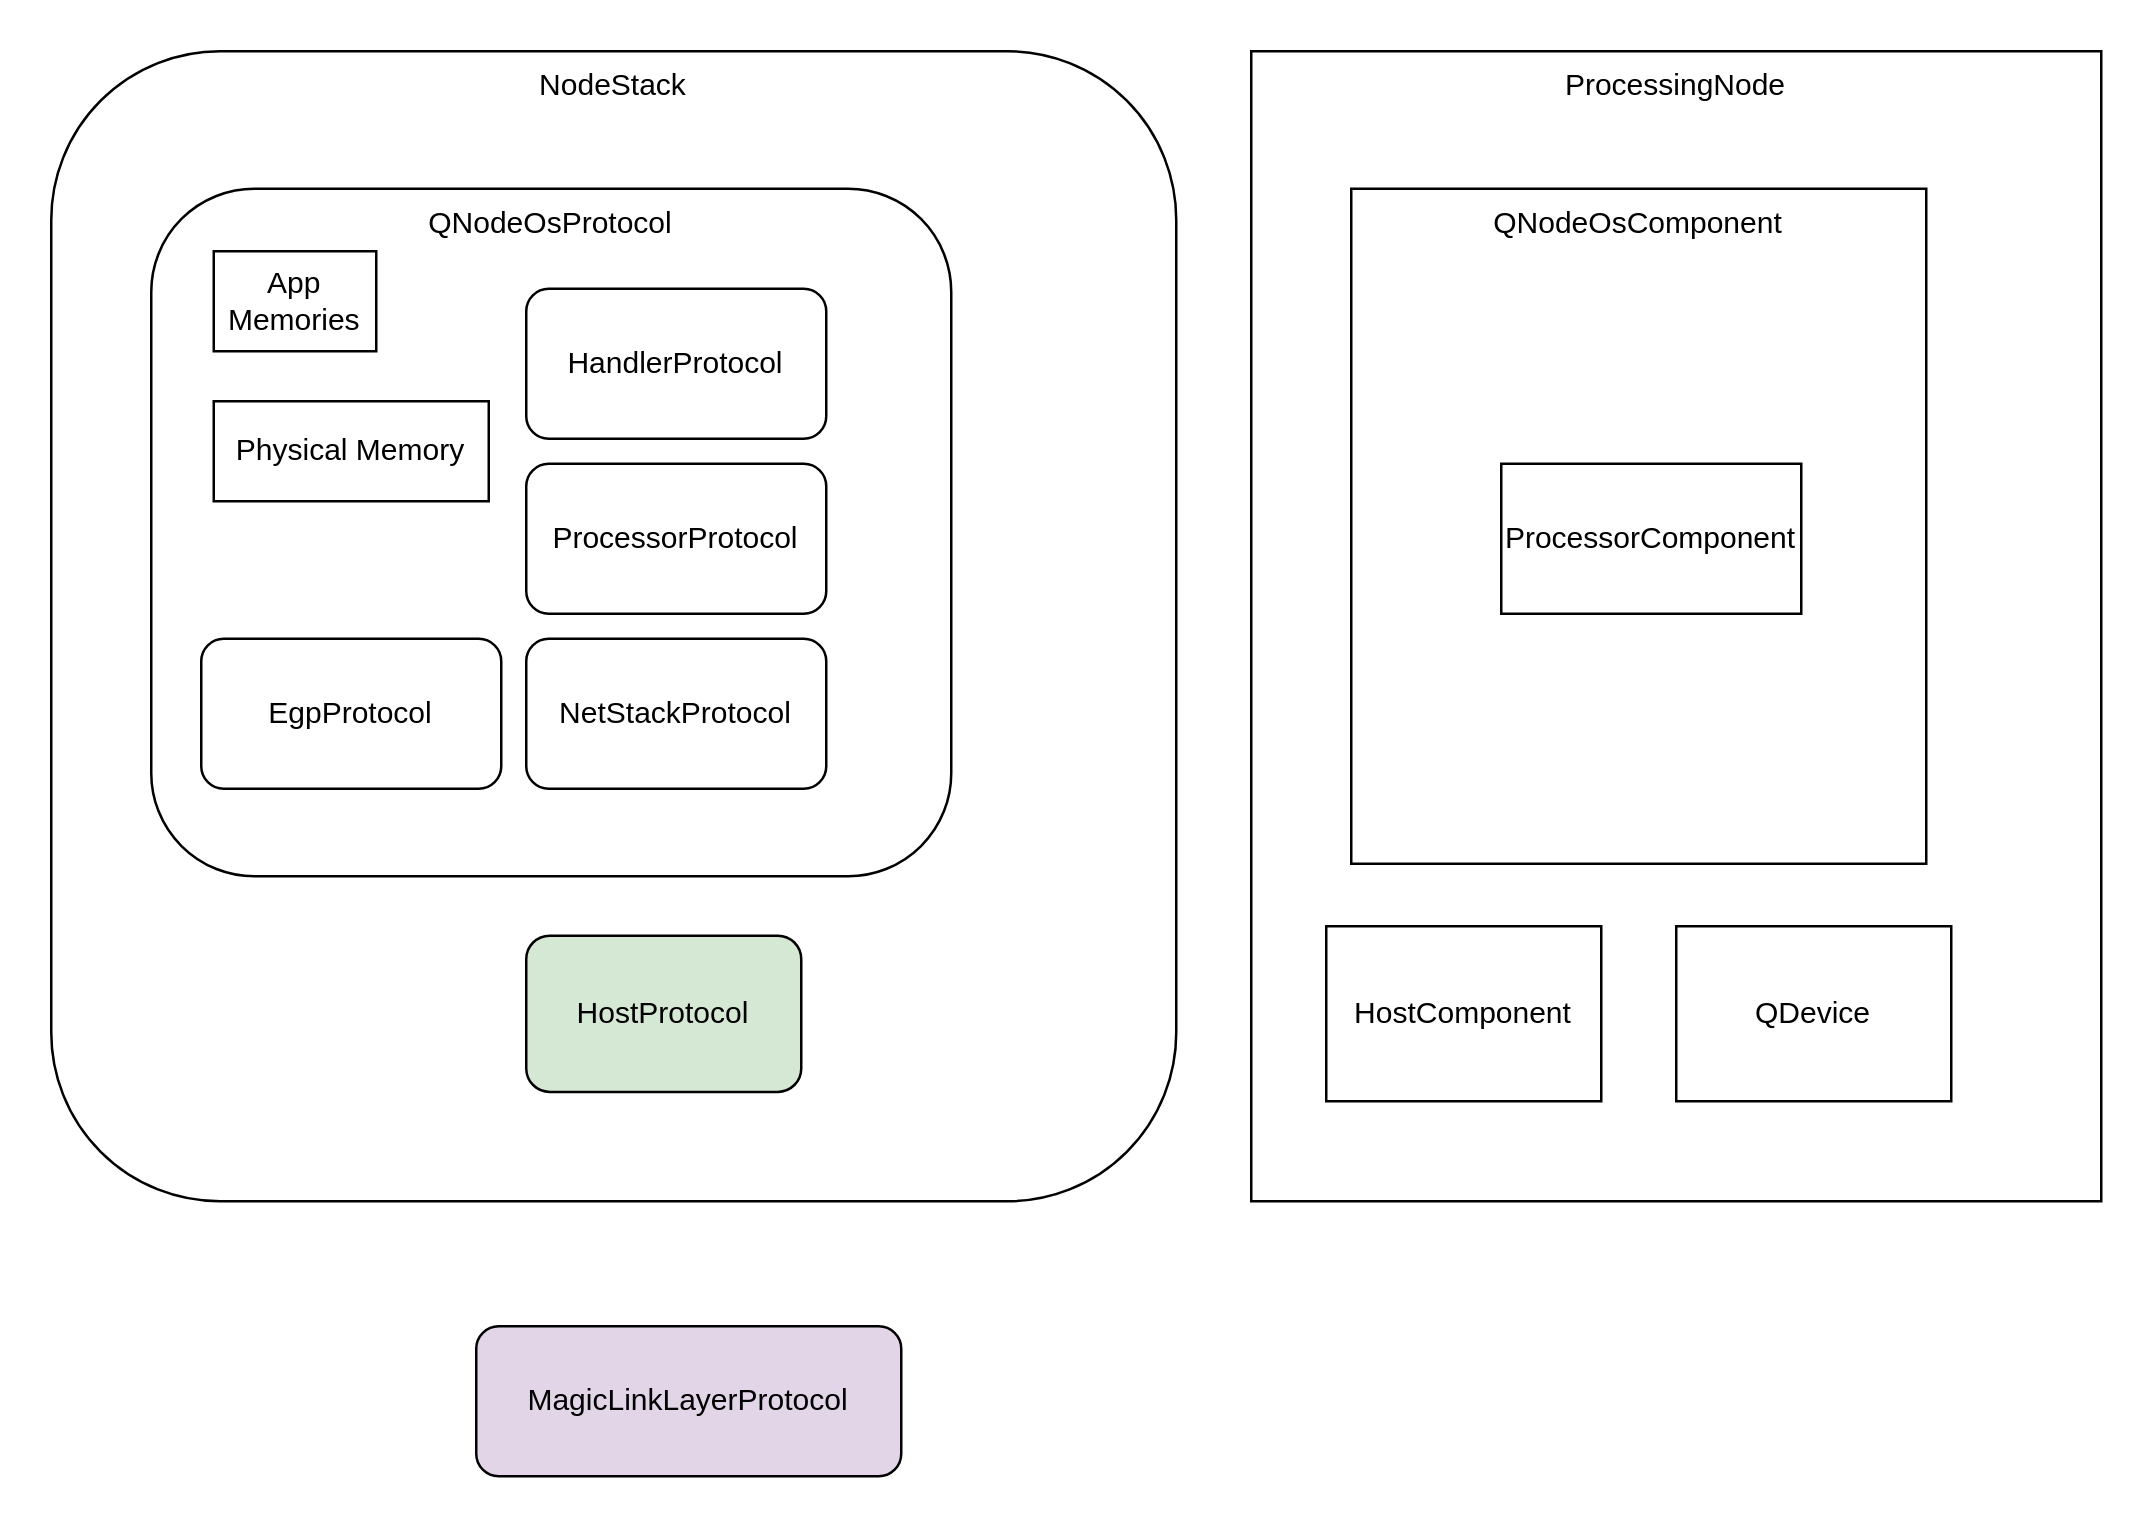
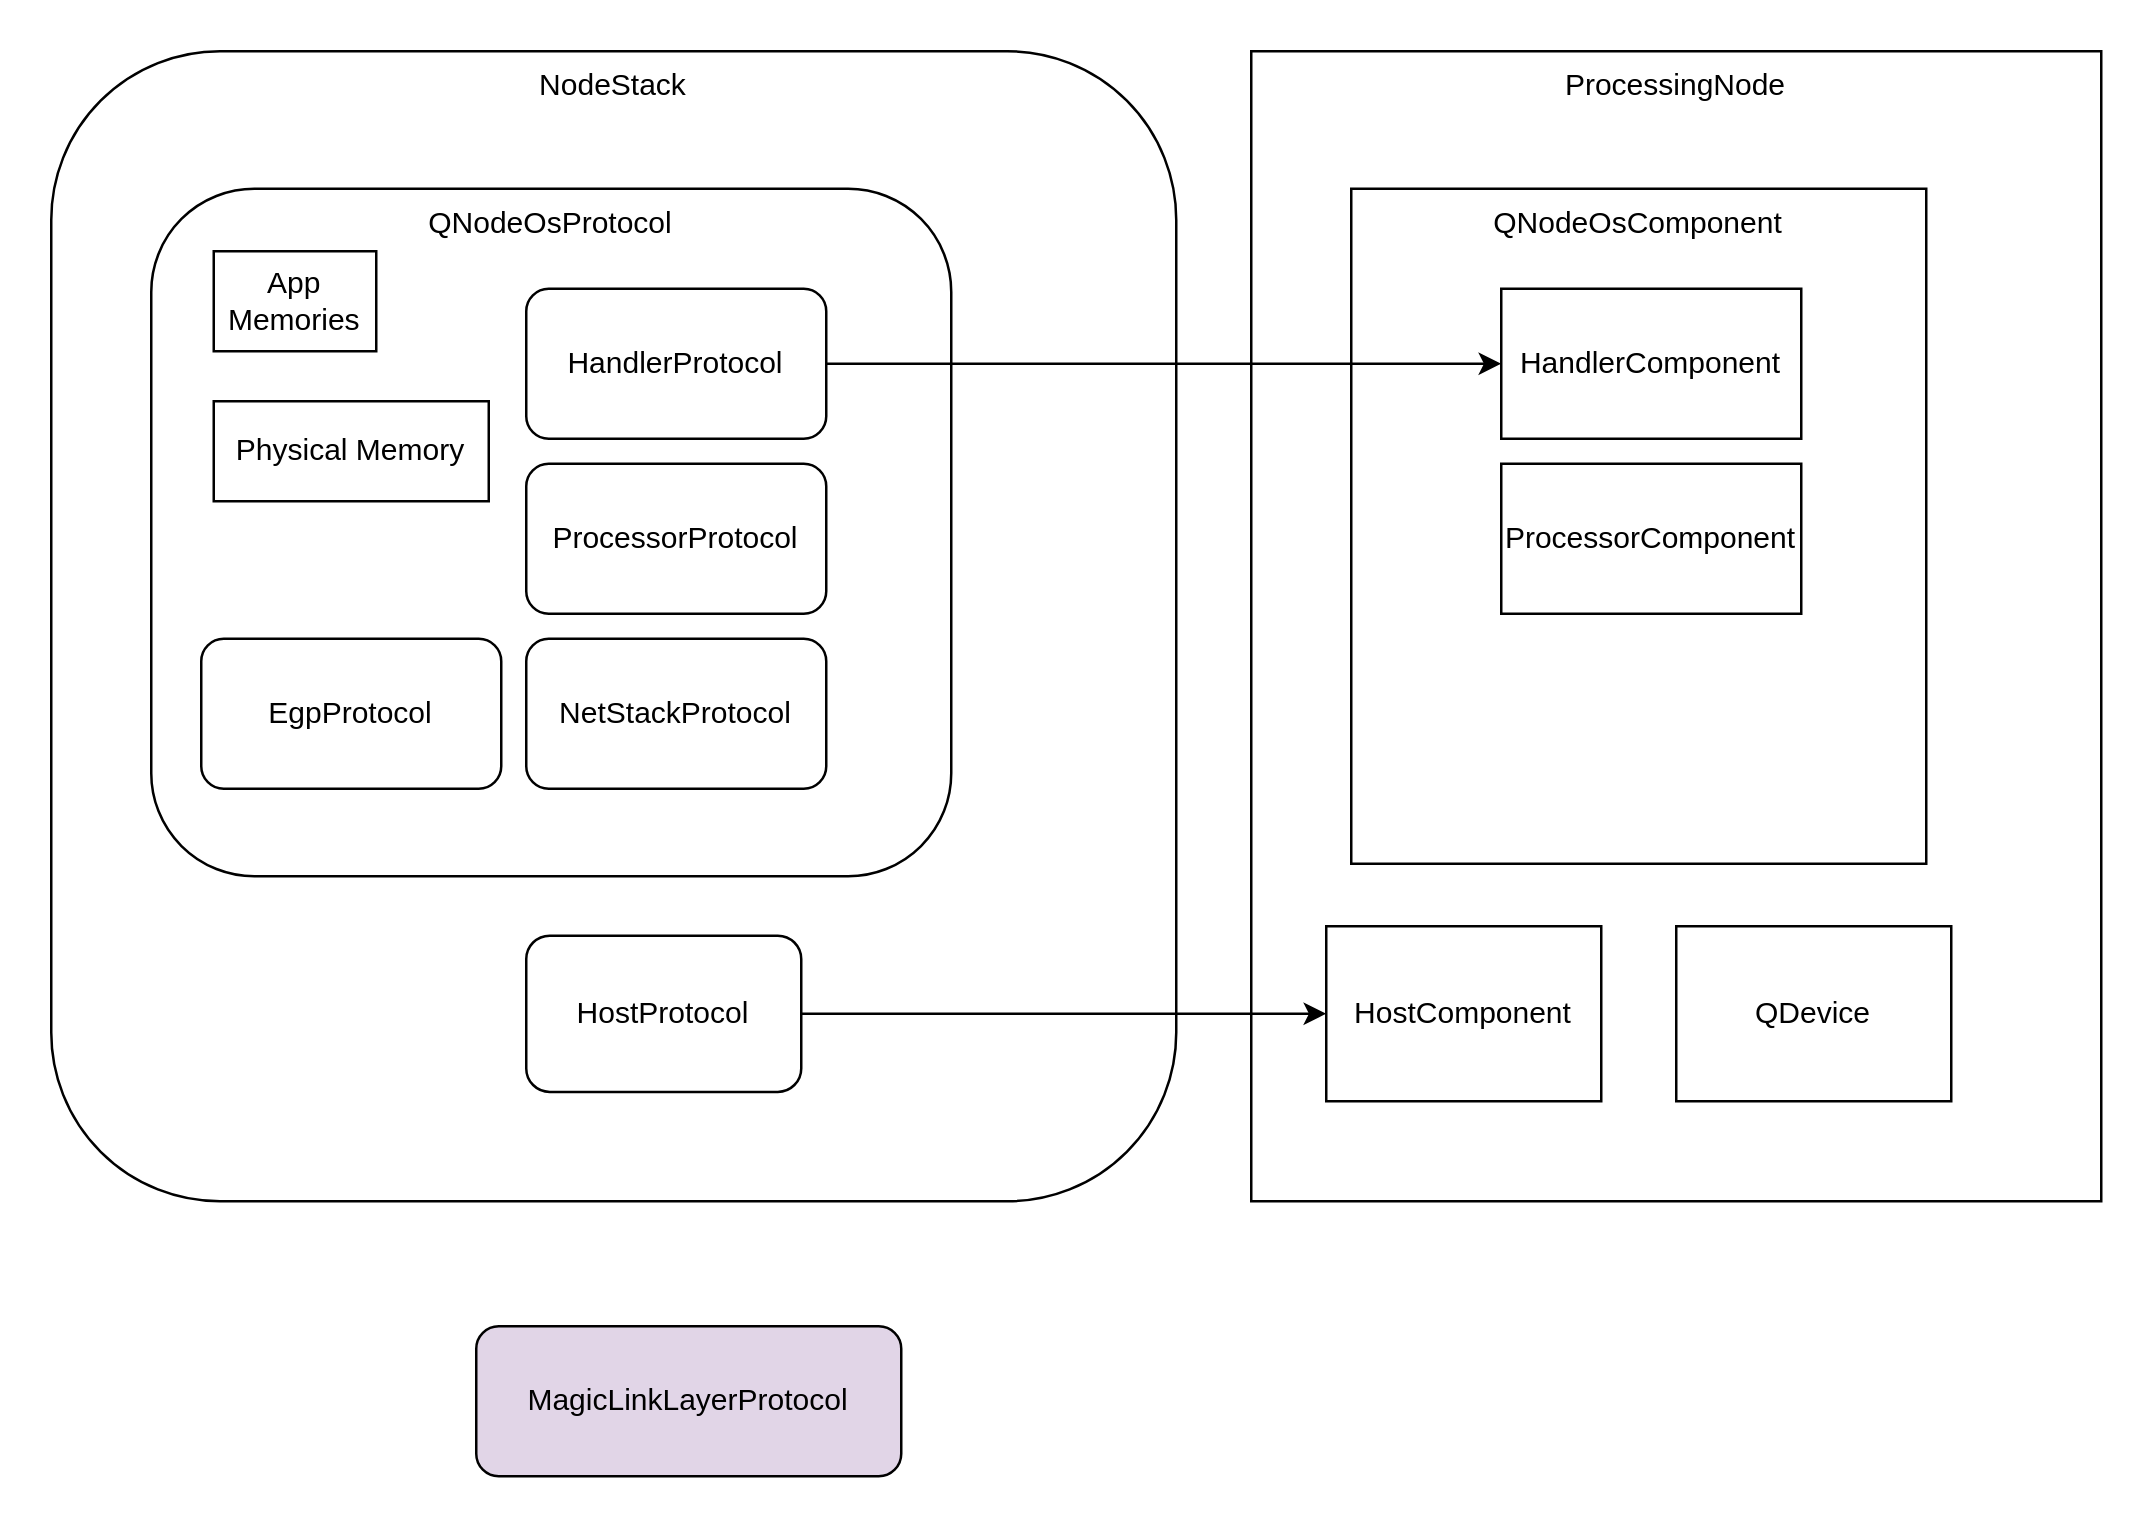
edge "HandlerProtocol" -> "HandlerComponent": added
node "HandlerComponent": added
node "HostProtocol": fillcolor #d5e8d4 -> #ffffff
edge "HostProtocol" -> "HostComponent": added
